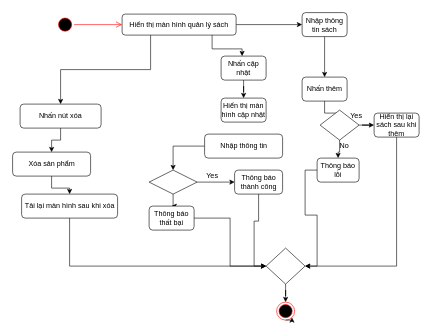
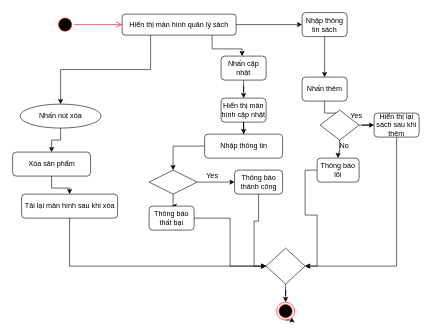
node "Nhấn nút xóa": shape rounded rectangle -> ellipse
edge "Hiển thị màn hình cập nhật" -> "Nhập thông tin": added
